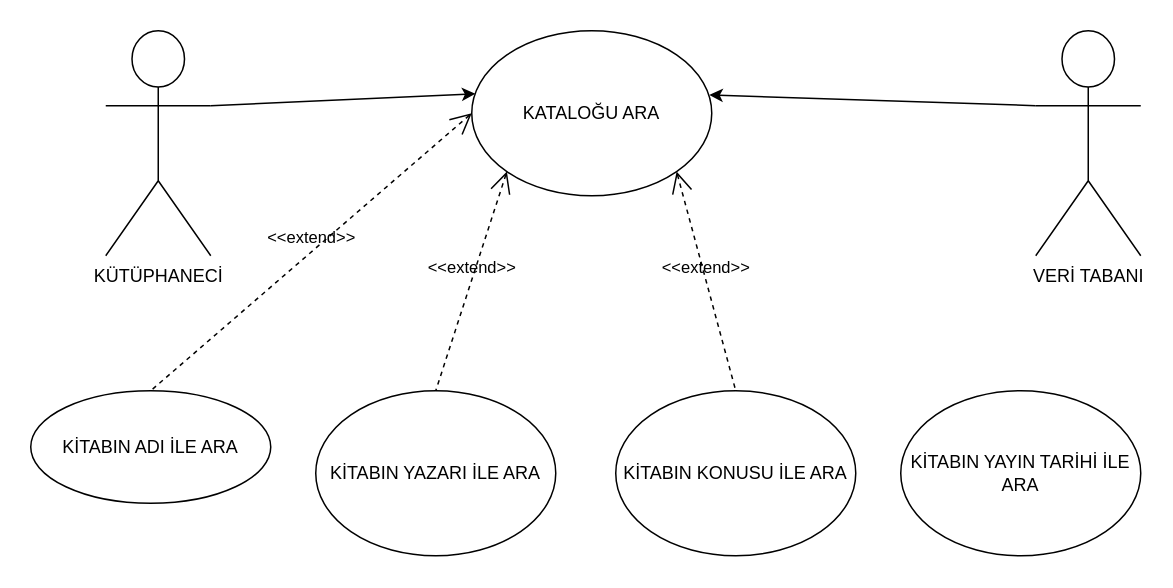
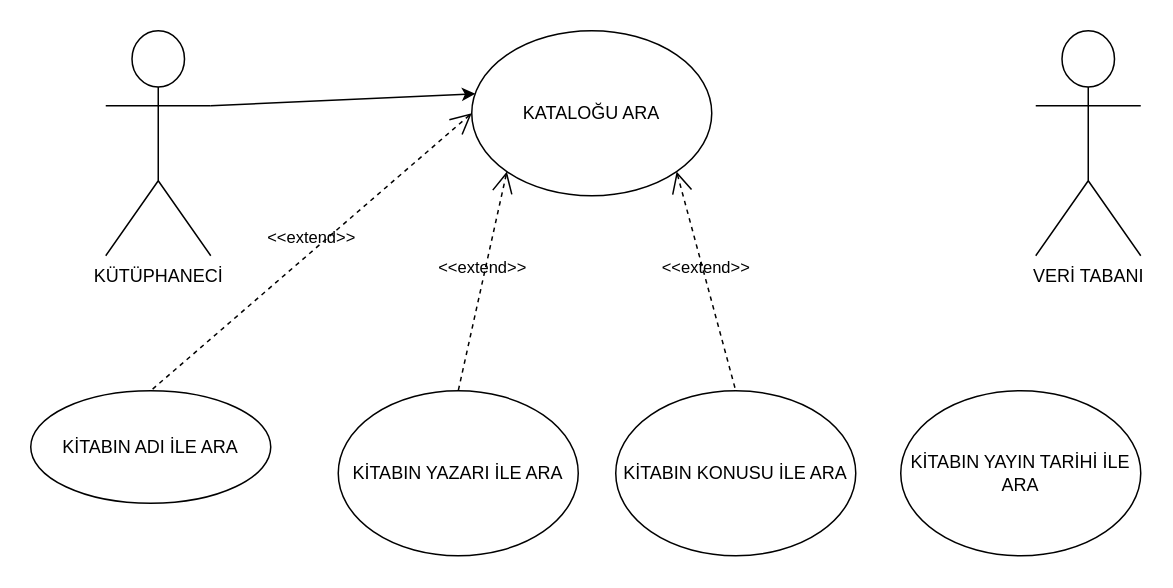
edge "VERİ TABANI" -> "KATALOĞU ARA": removed
node "KİTABIN YAZARI İLE ARA": moved (436, 473) -> (458, 473)
